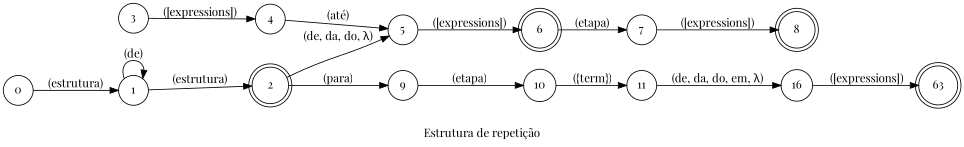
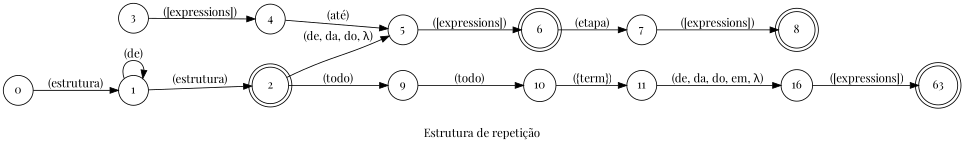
edge "2" -> "9": label "(para)" -> "(todo)"
edge "9" -> "10": label "(etapa)" -> "(todo)"
